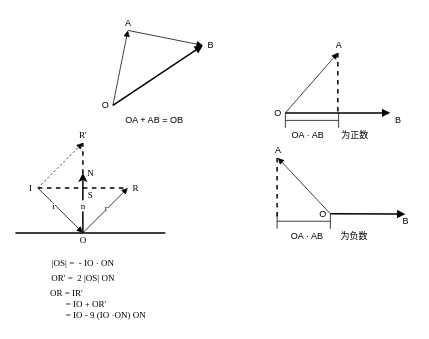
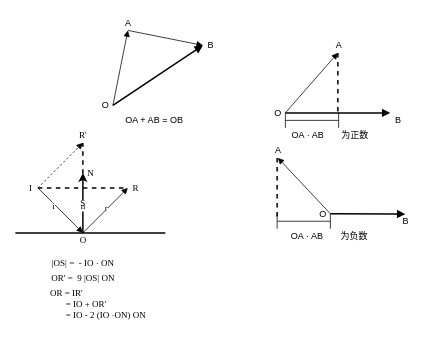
node "S": moved (90, 195) -> (83, 203)
node "OR' = 2 |OS| ON": label "OR' = 2 |OS| ON" -> "OR' = 9 |OS| ON"
node "OR = IR' = IO + OR' = IO - 9 (IO ·ON) ON": label "OR = IR' = IO + OR' = IO - 9 (IO ·ON) ON" -> "OR = IR' = IO + OR' = IO - 2 (IO ·ON) ON"
